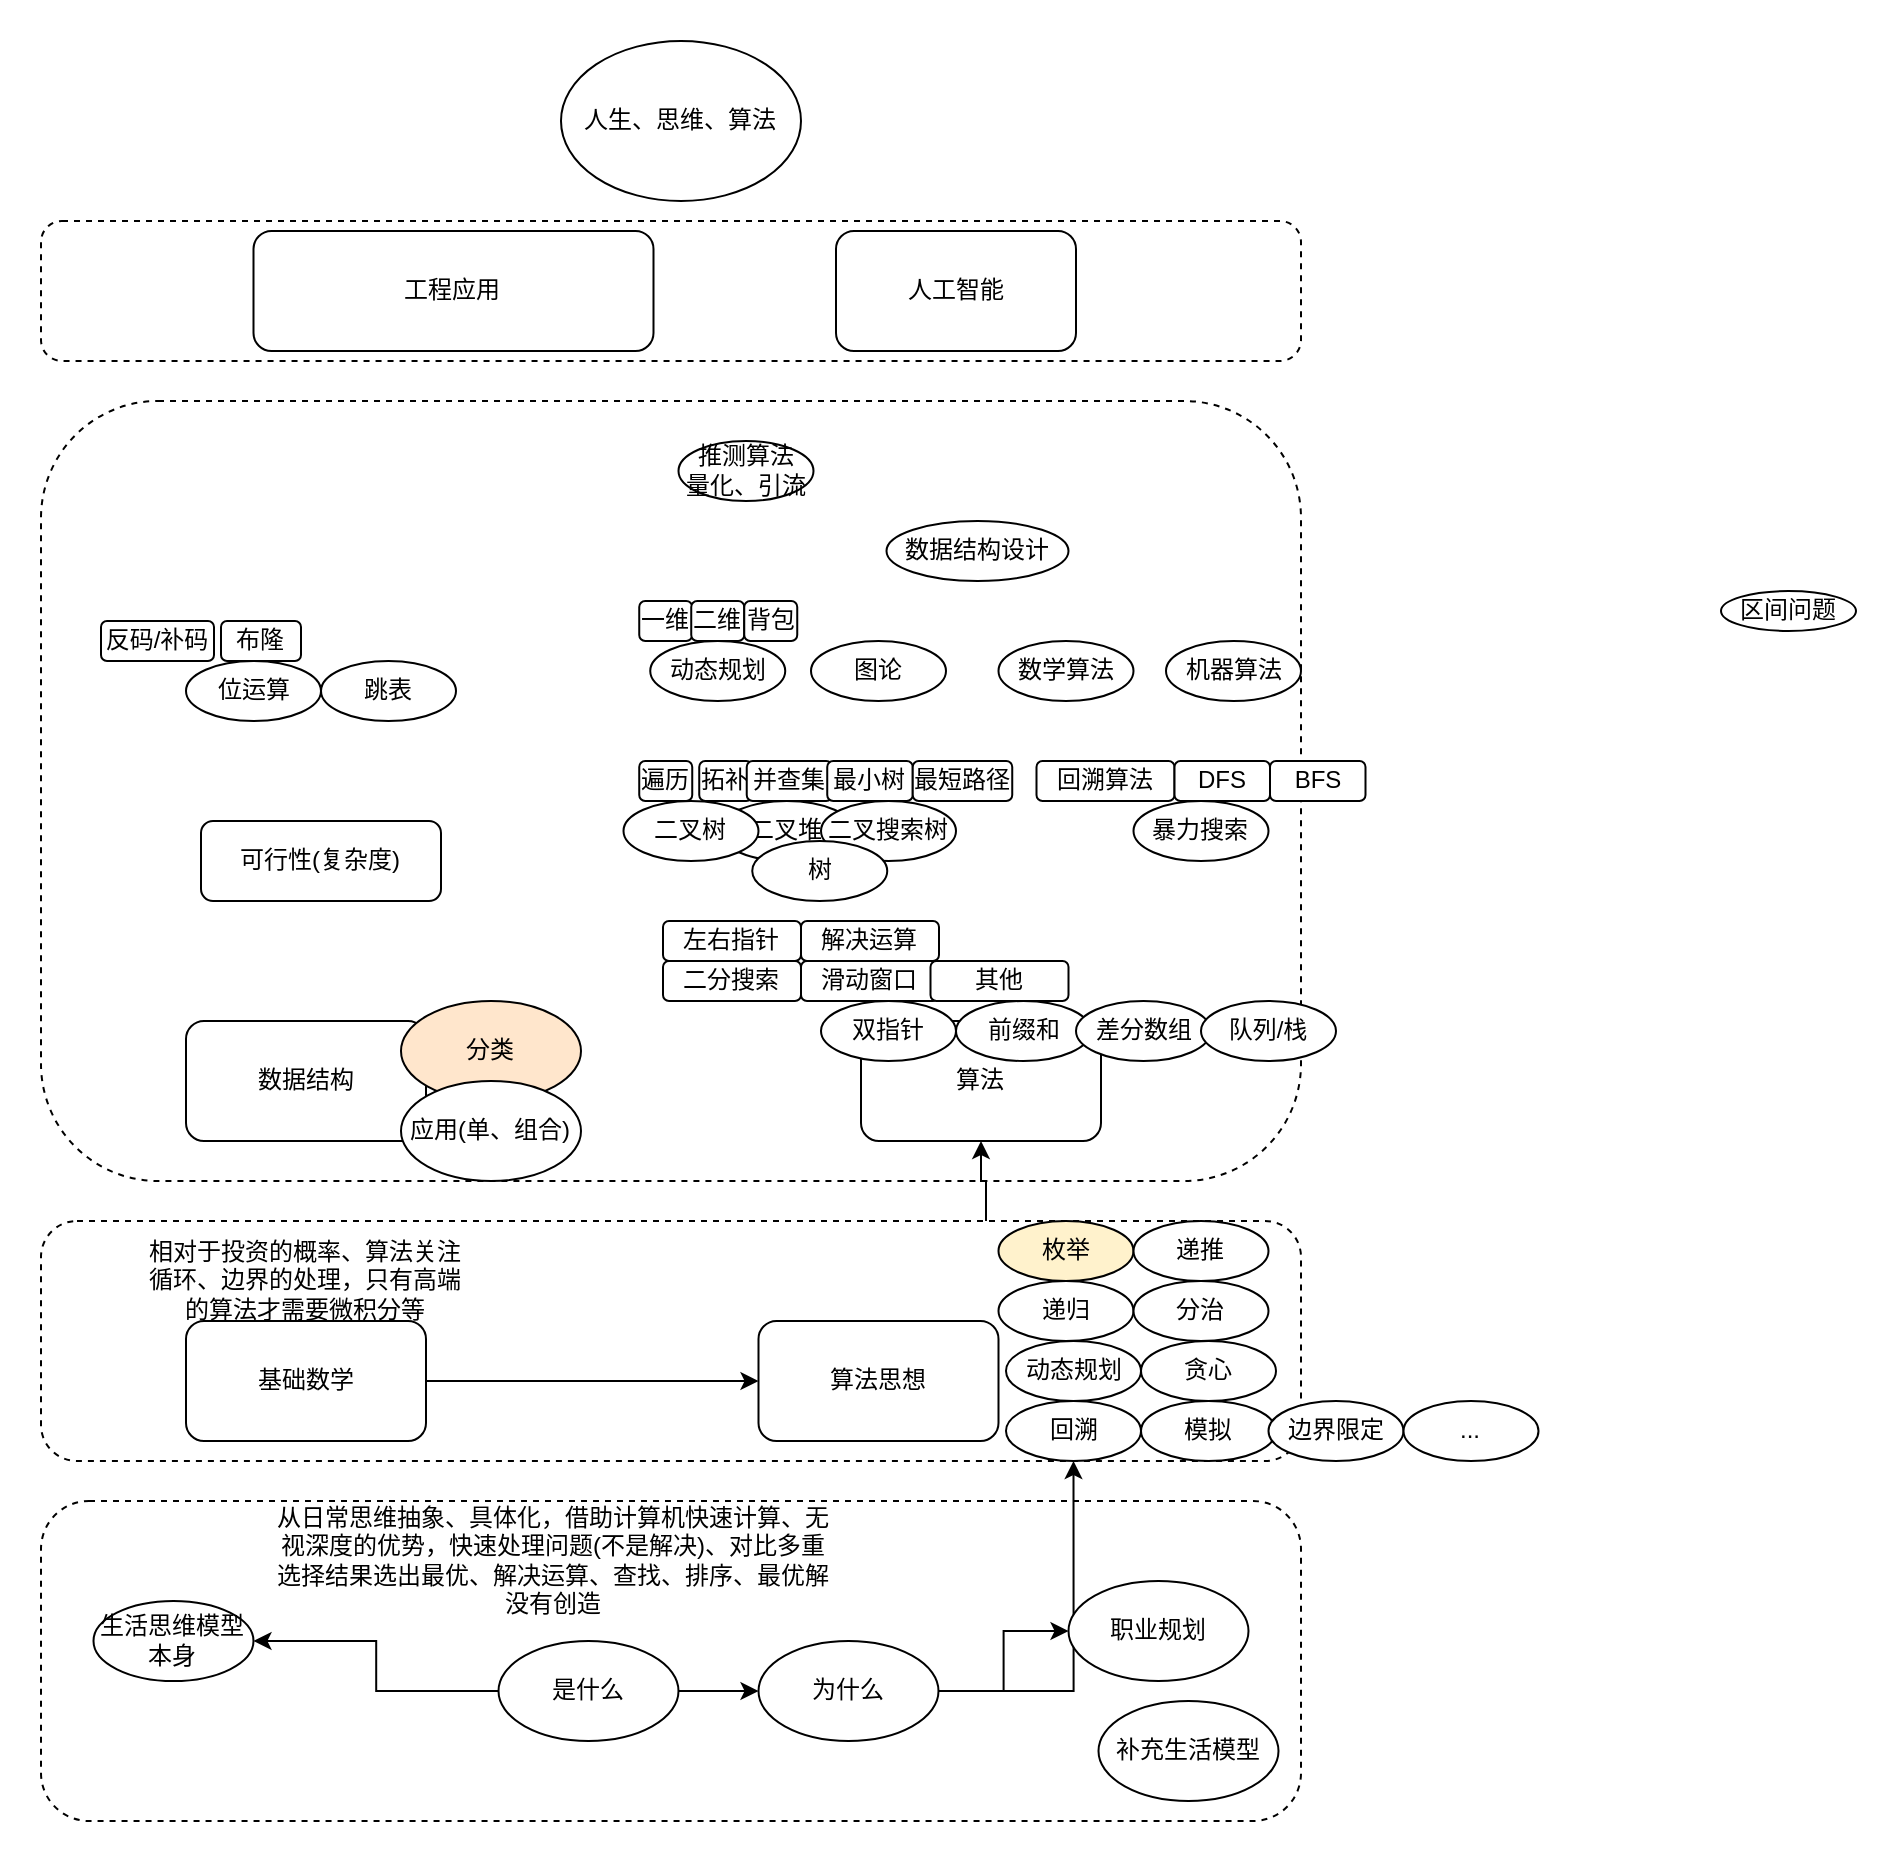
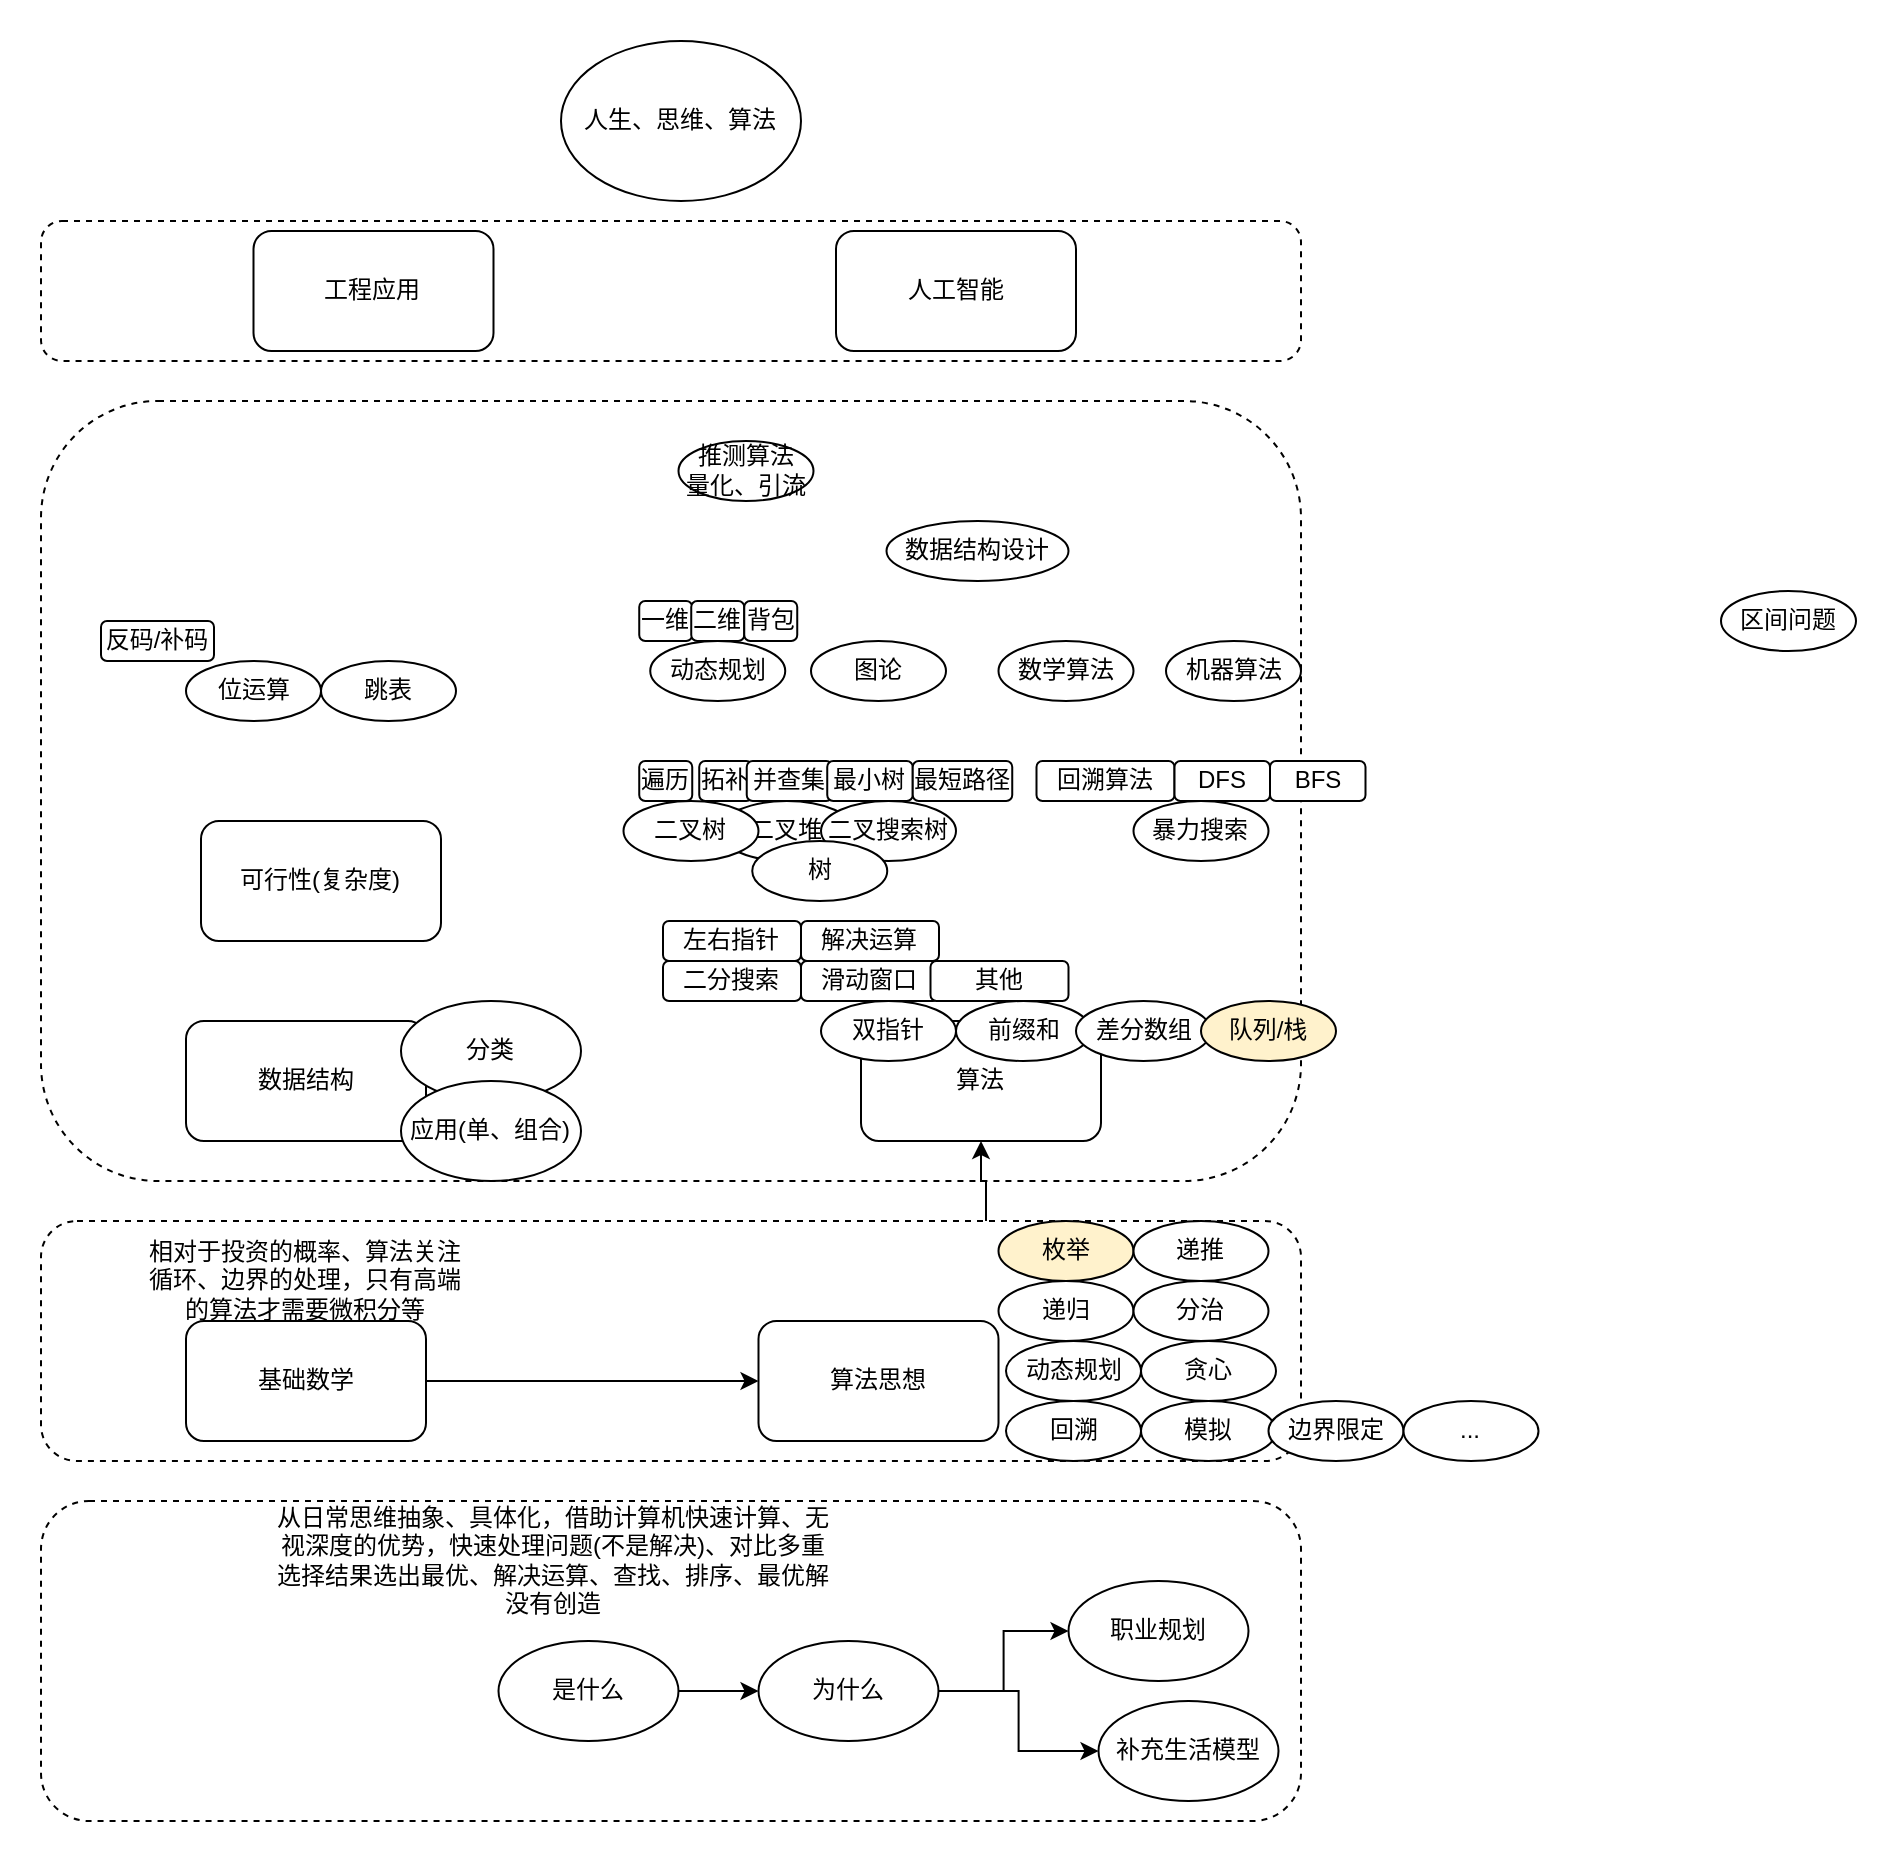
node "工程应用": size 400x120 -> 240x120
node "区间问题": size 135x40 -> 135x60
node "布隆": removed
node "可行性(复杂度)": size 240x80 -> 240x120
node "队列/栈": fillcolor #ffffff -> #fff2cc
node "分类": fillcolor #ffe6cc -> #ffffff
edge "为什么" -> "回溯": now "为什么" -> "补充生活模型"
node "生活思维模型本身": removed
edge "是什么" -> "生活思维模型本身": removed
